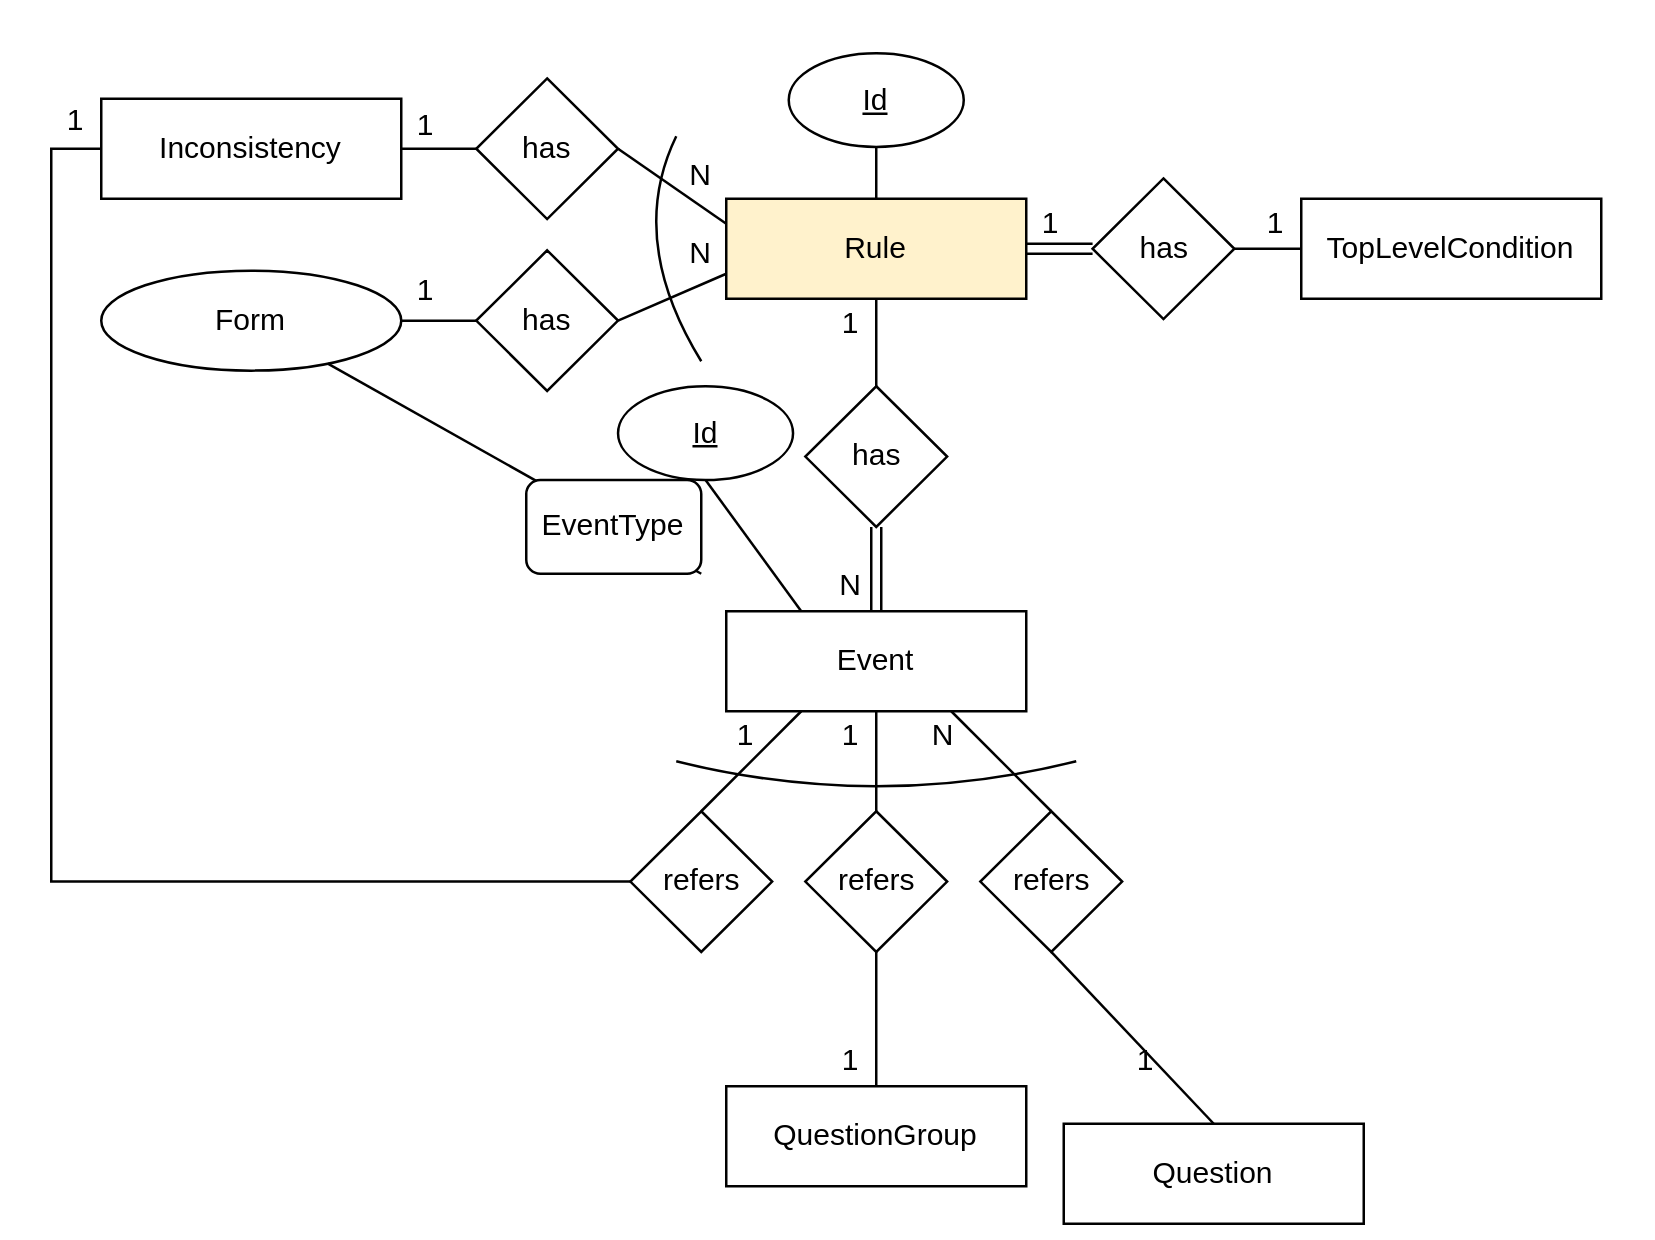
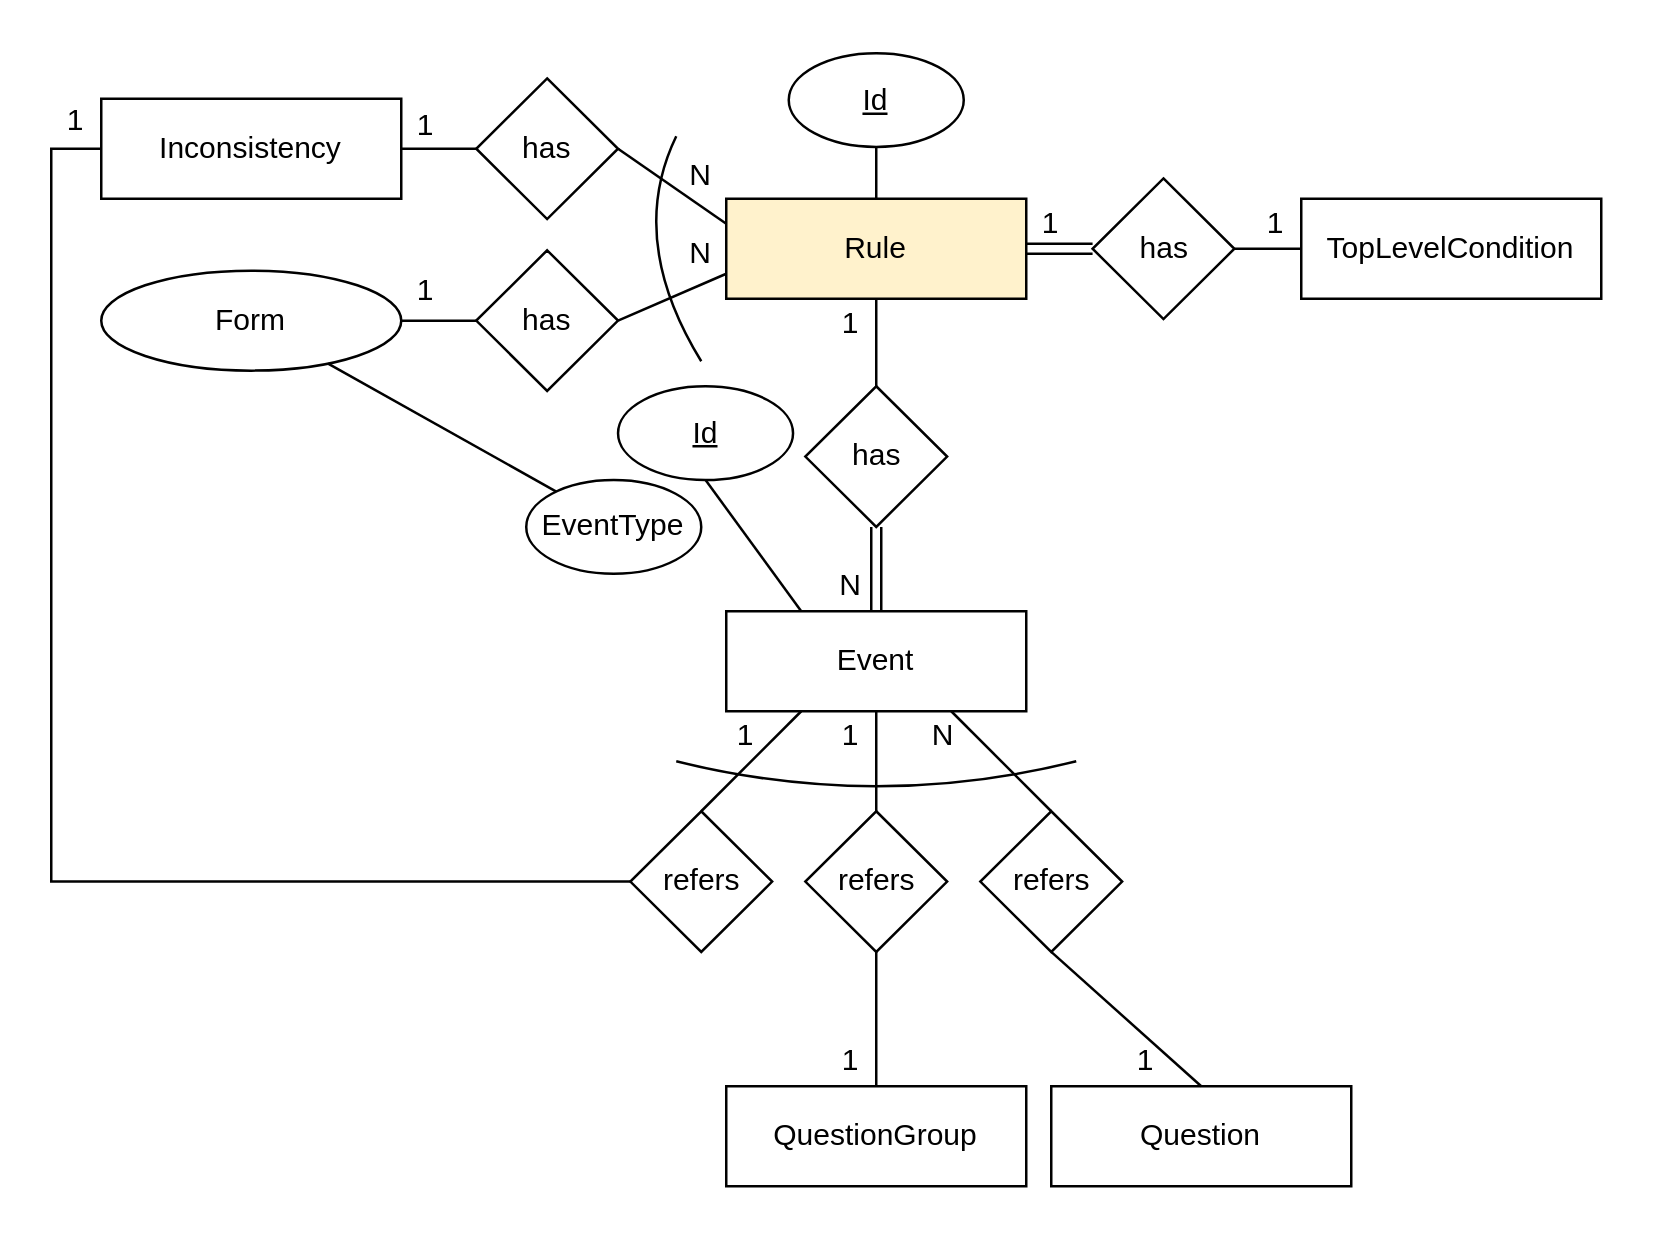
node "EventType": shape rounded rectangle -> ellipse
node "Question": moved (1214, 1174) -> (1201, 1136)
